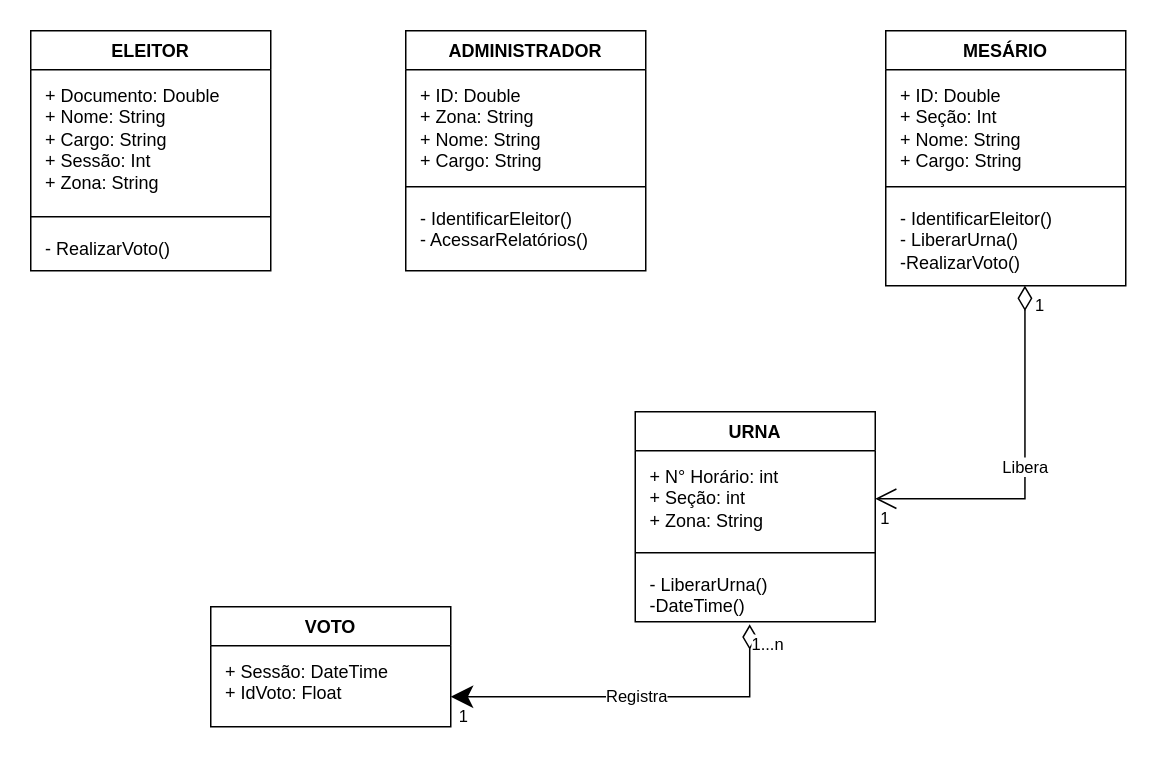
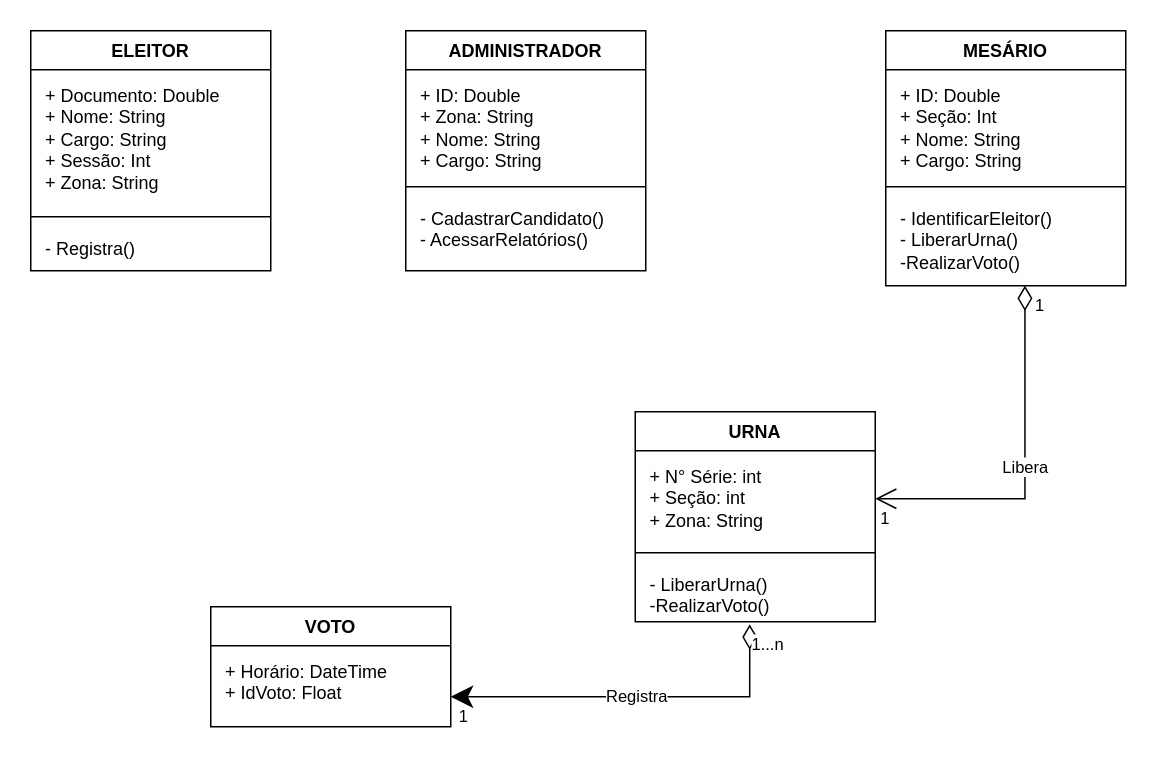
node "- IdentificarEleitor() - AcessarRelatórios()": label "- IdentificarEleitor() - AcessarRelatórios()" -> "- CadastrarCandidato() - AcessarRelatórios()"
node "- RealizarVoto()": label "- RealizarVoto()" -> "- Registra()"
node "+ N° Horário: int + Seção: int + Zona: String": label "+ N° Horário: int + Seção: int + Zona: String" -> "+ N° Série: int + Seção: int + Zona: String"
node "- LiberarUrna() -DateTime()": label "- LiberarUrna() -DateTime()" -> "- LiberarUrna() -RealizarVoto()"
node "+ Sessão: DateTime + IdVoto: Float": label "+ Sessão: DateTime + IdVoto: Float" -> "+ Horário: DateTime + IdVoto: Float"
